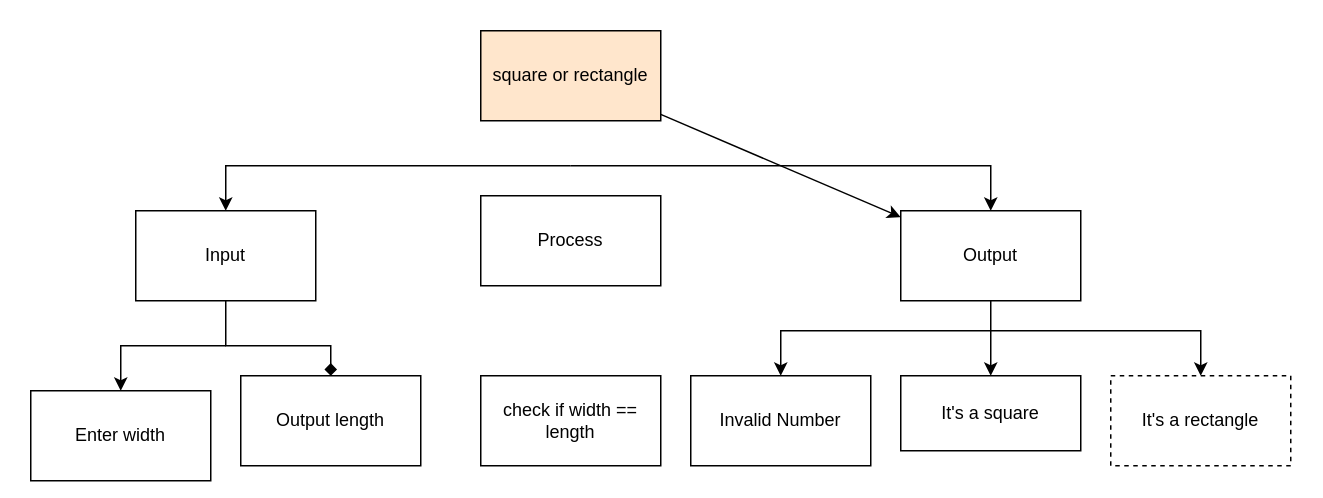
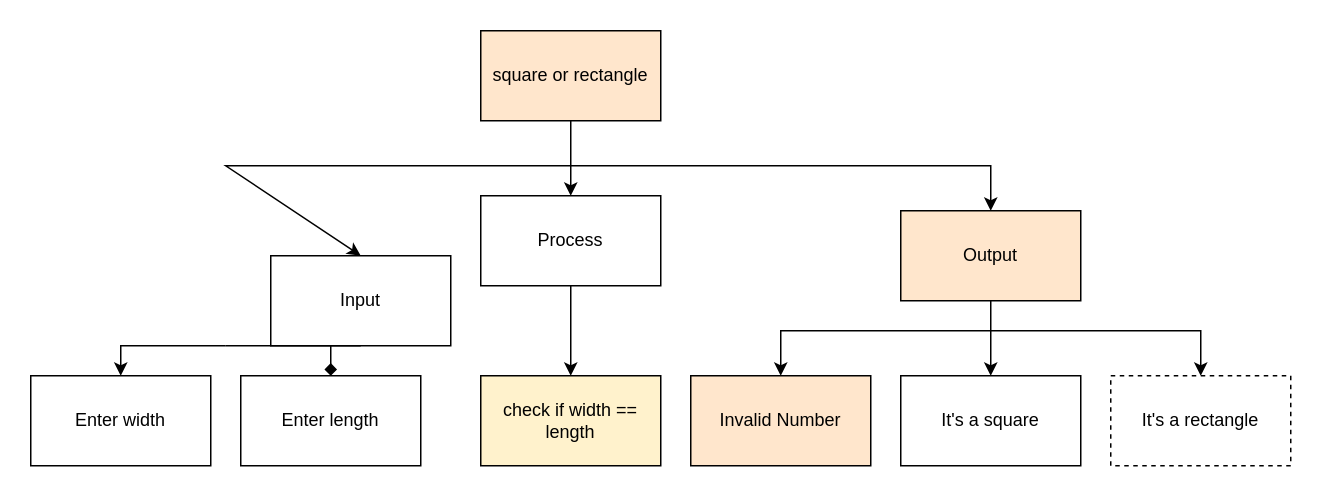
edge "square or rectangle" -> "Output": now "square or rectangle" -> "Process"
node "Input": moved (226, 256) -> (361, 301)
node "Output": fillcolor #ffffff -> #ffe6cc
edge "Process" -> "check if width == length": added
node "It's a square": size 180x75 -> 180x90
node "Output length": label "Output length" -> "Enter length"
node "check if width == length": fillcolor #ffffff -> #fff2cc
node "Invalid Number": fillcolor #ffffff -> #ffe6cc
node "Enter width": moved (121, 436) -> (121, 421)
